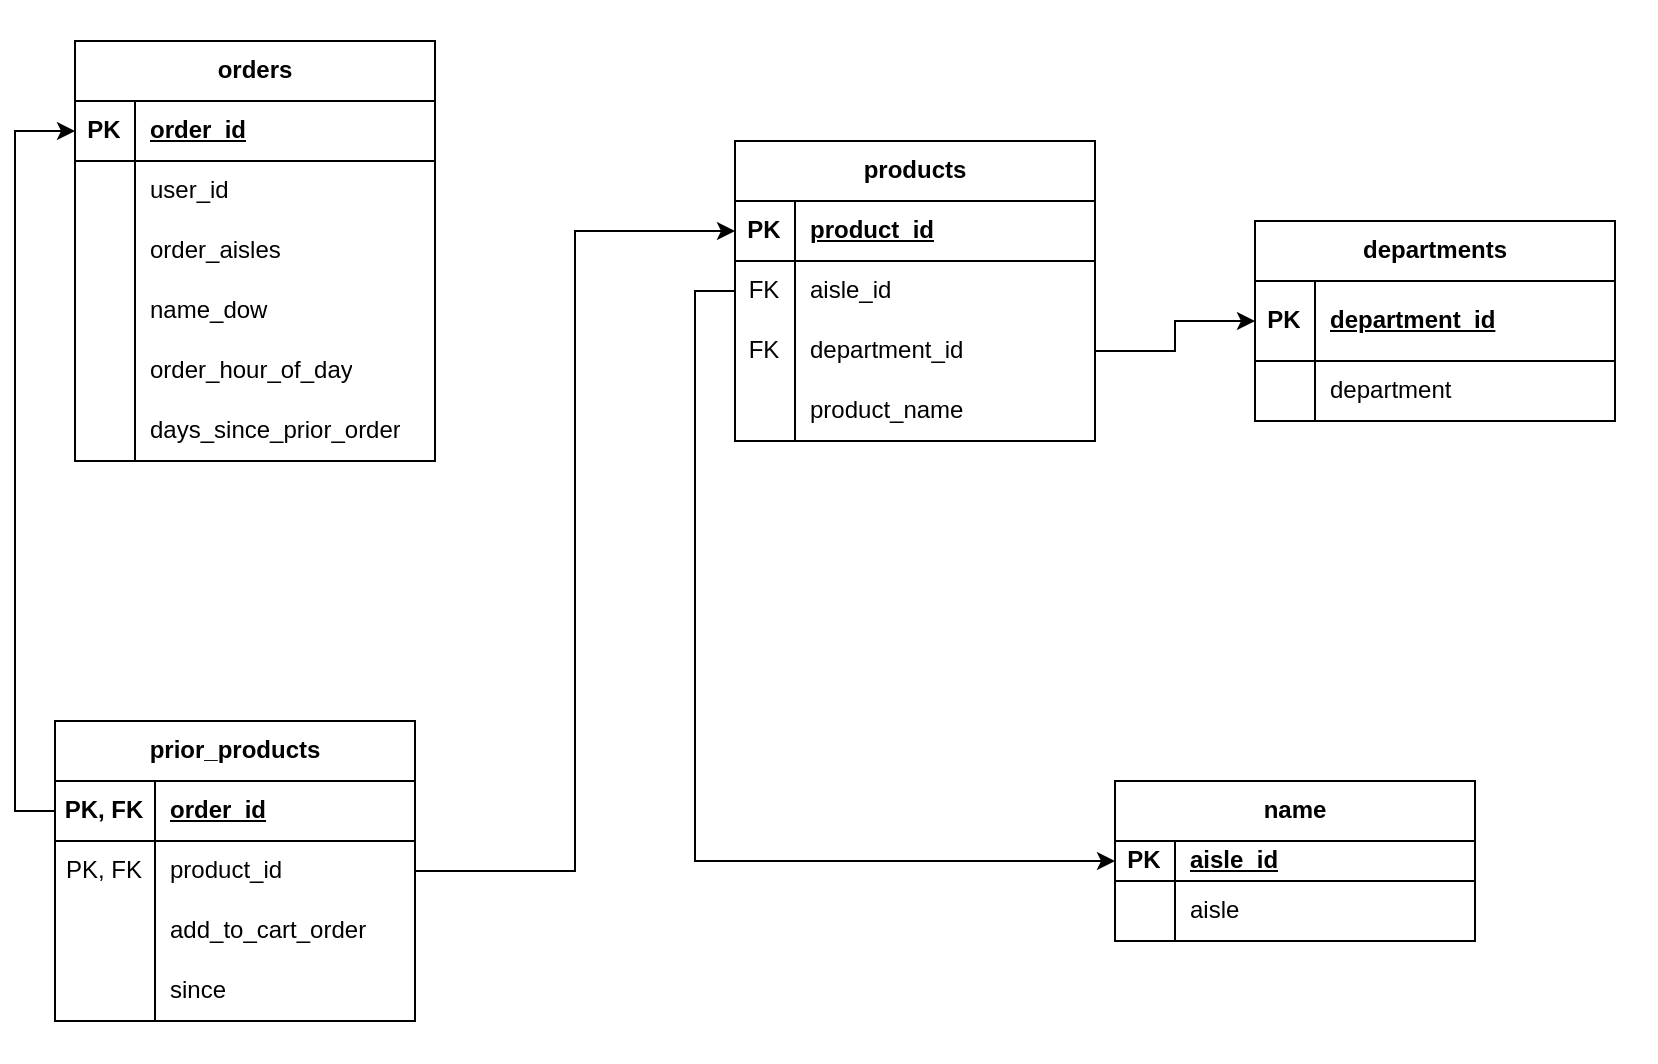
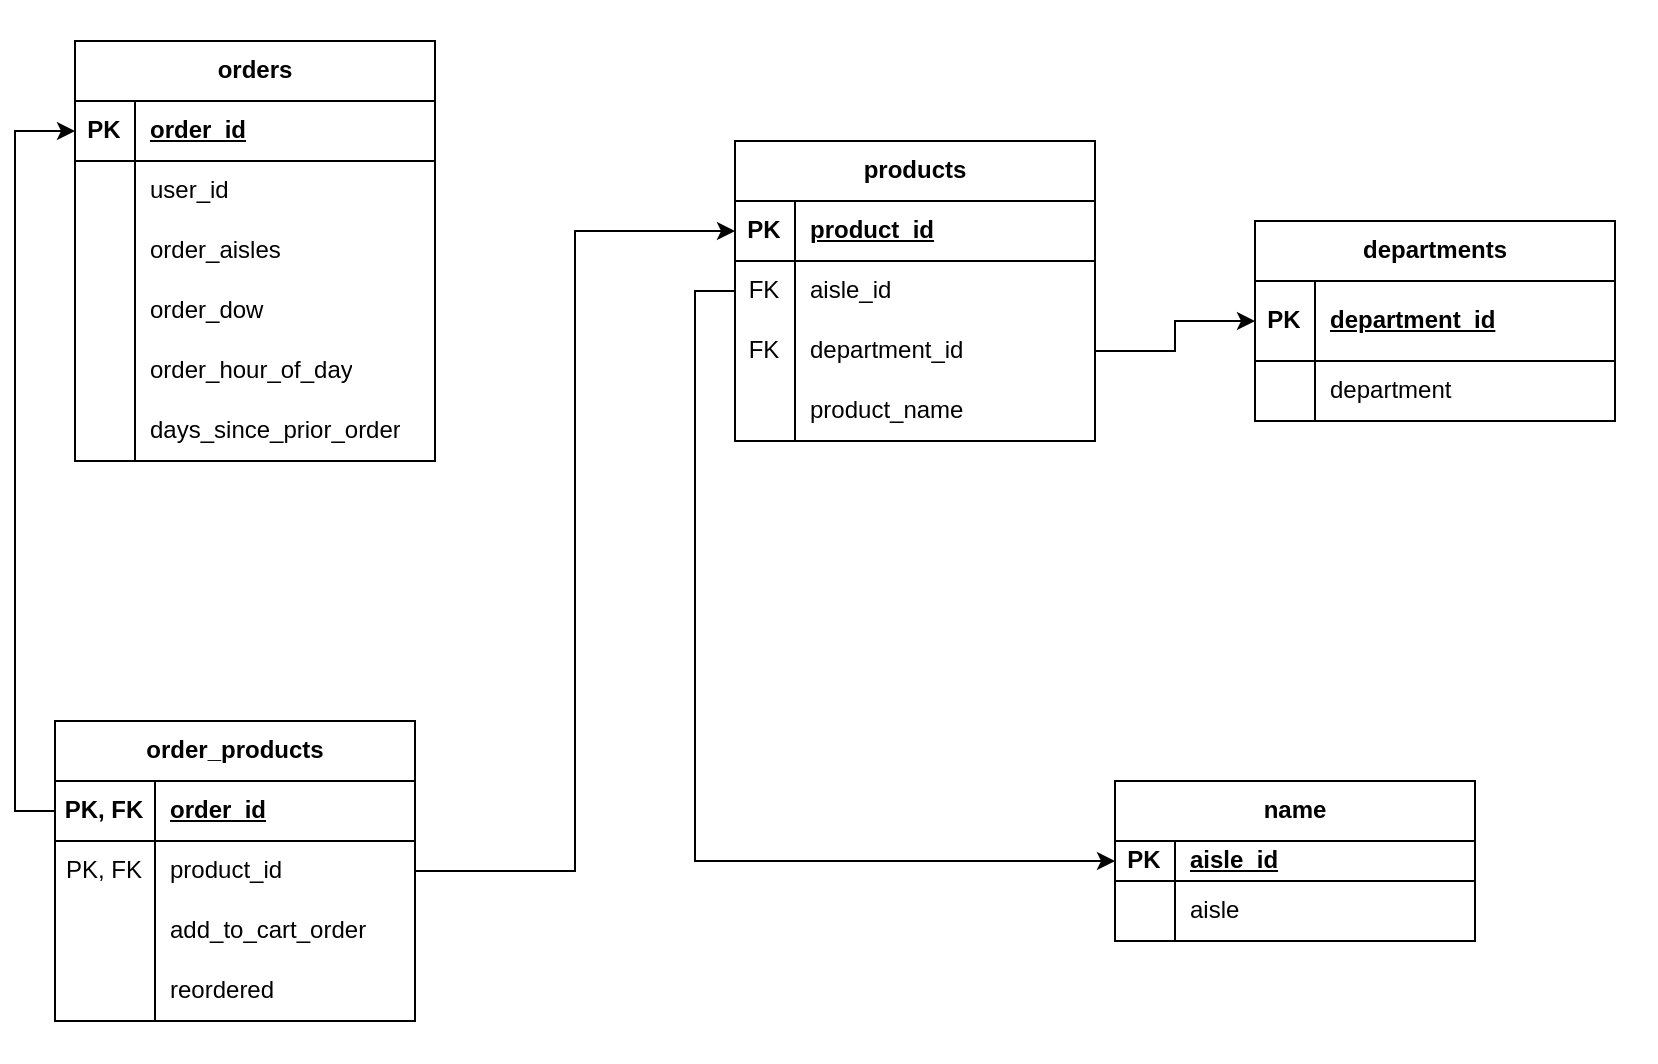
node "name_dow": label "name_dow" -> "order_dow"
node "prior_products": label "prior_products" -> "order_products"
node "since": label "since" -> "reordered"
